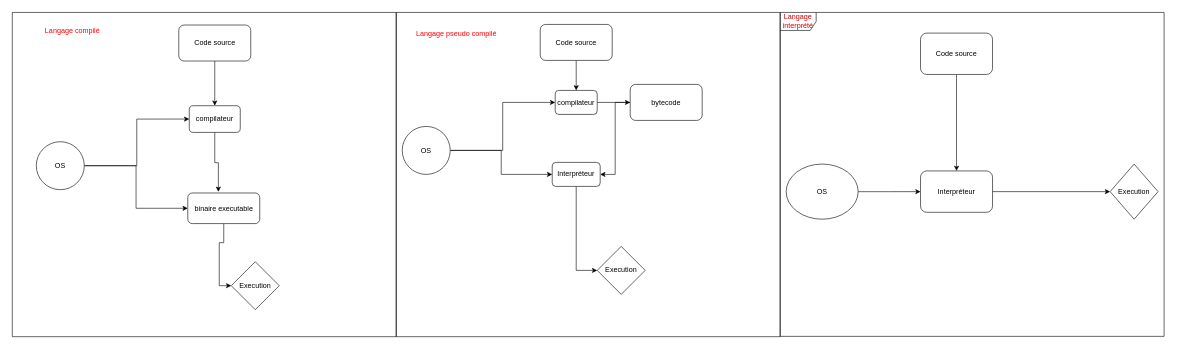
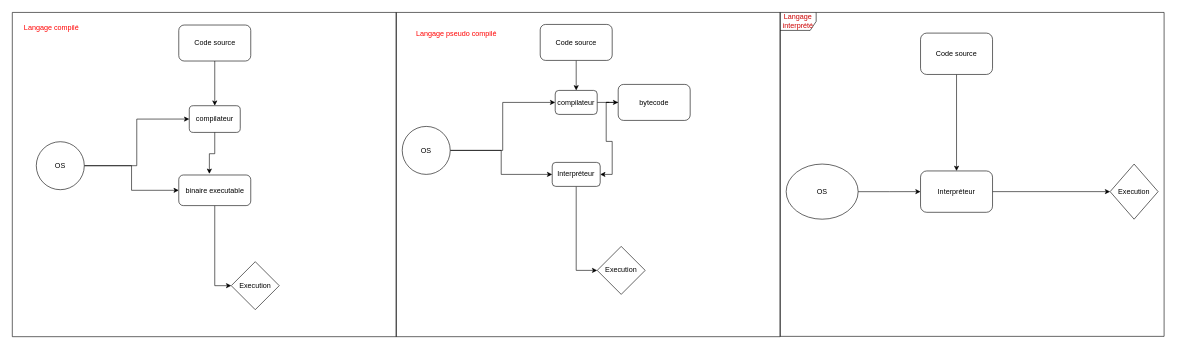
node "Langage compilé": moved (72, 31) -> (51, 28)
node "bytecode": moved (666, 102) -> (654, 102)
node "binaire executable": moved (224, 208) -> (215, 190)
